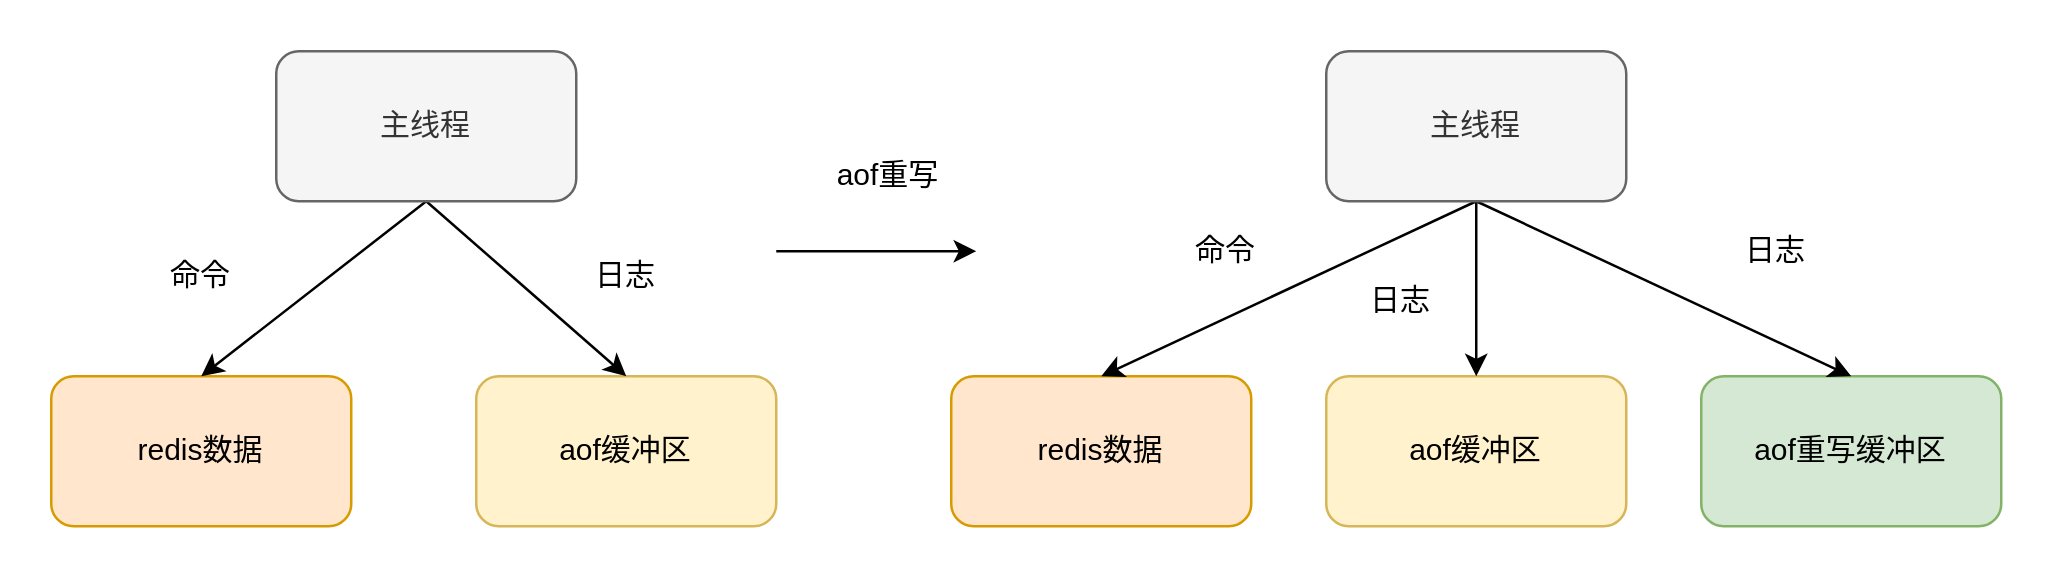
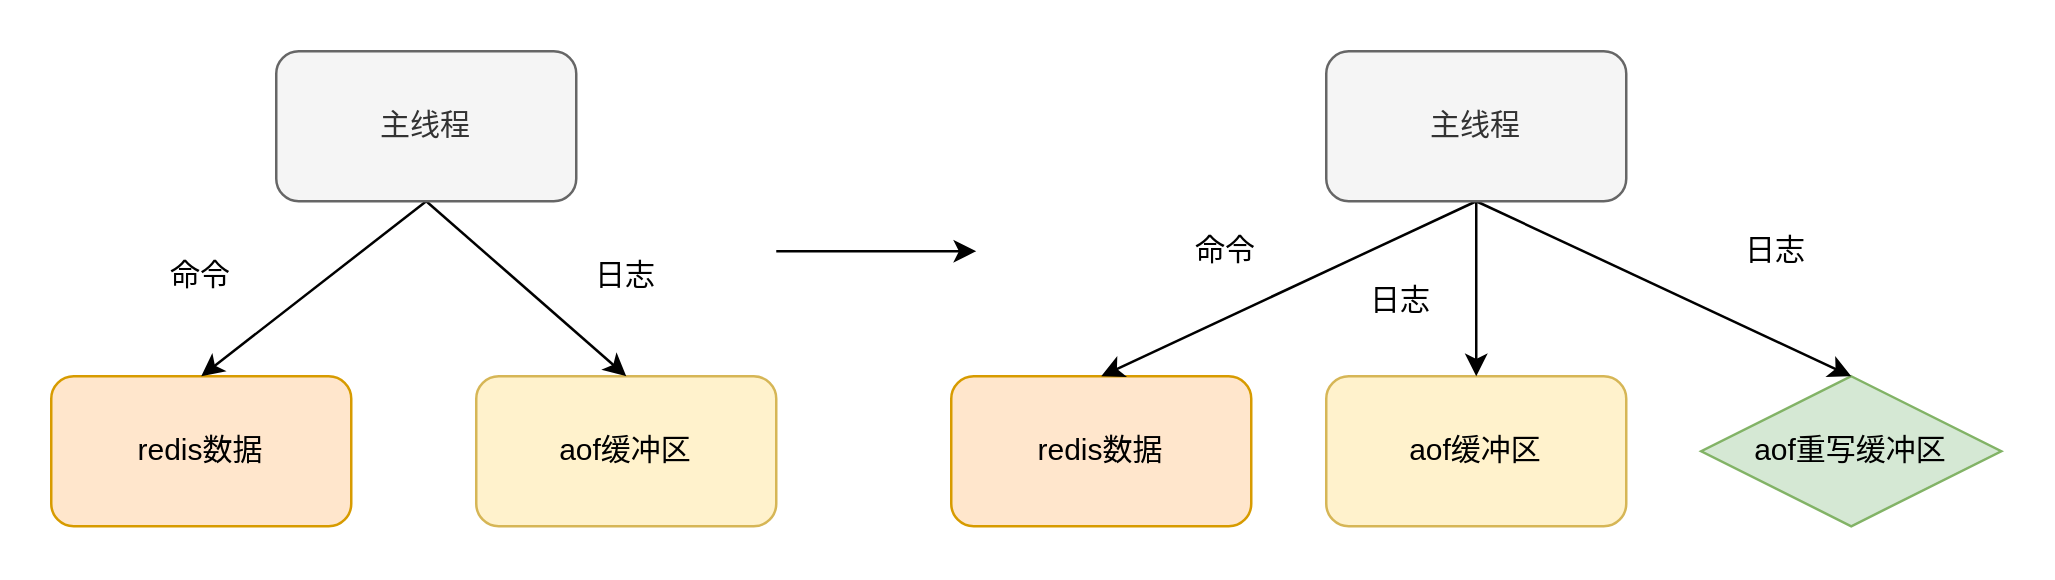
node "aof重写": removed
node "aof重写缓冲区": shape rounded rectangle -> diamond
